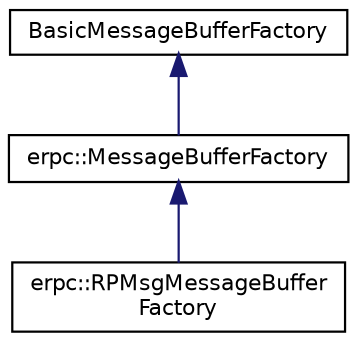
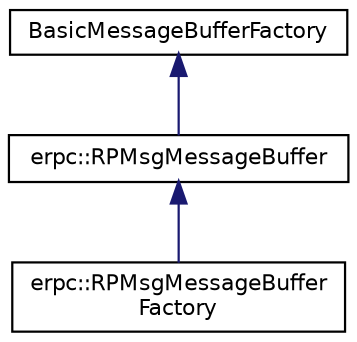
node "erpc::MessageBufferFactory": label "erpc::MessageBufferFactory" -> "erpc::RPMsgMessageBuffer"
